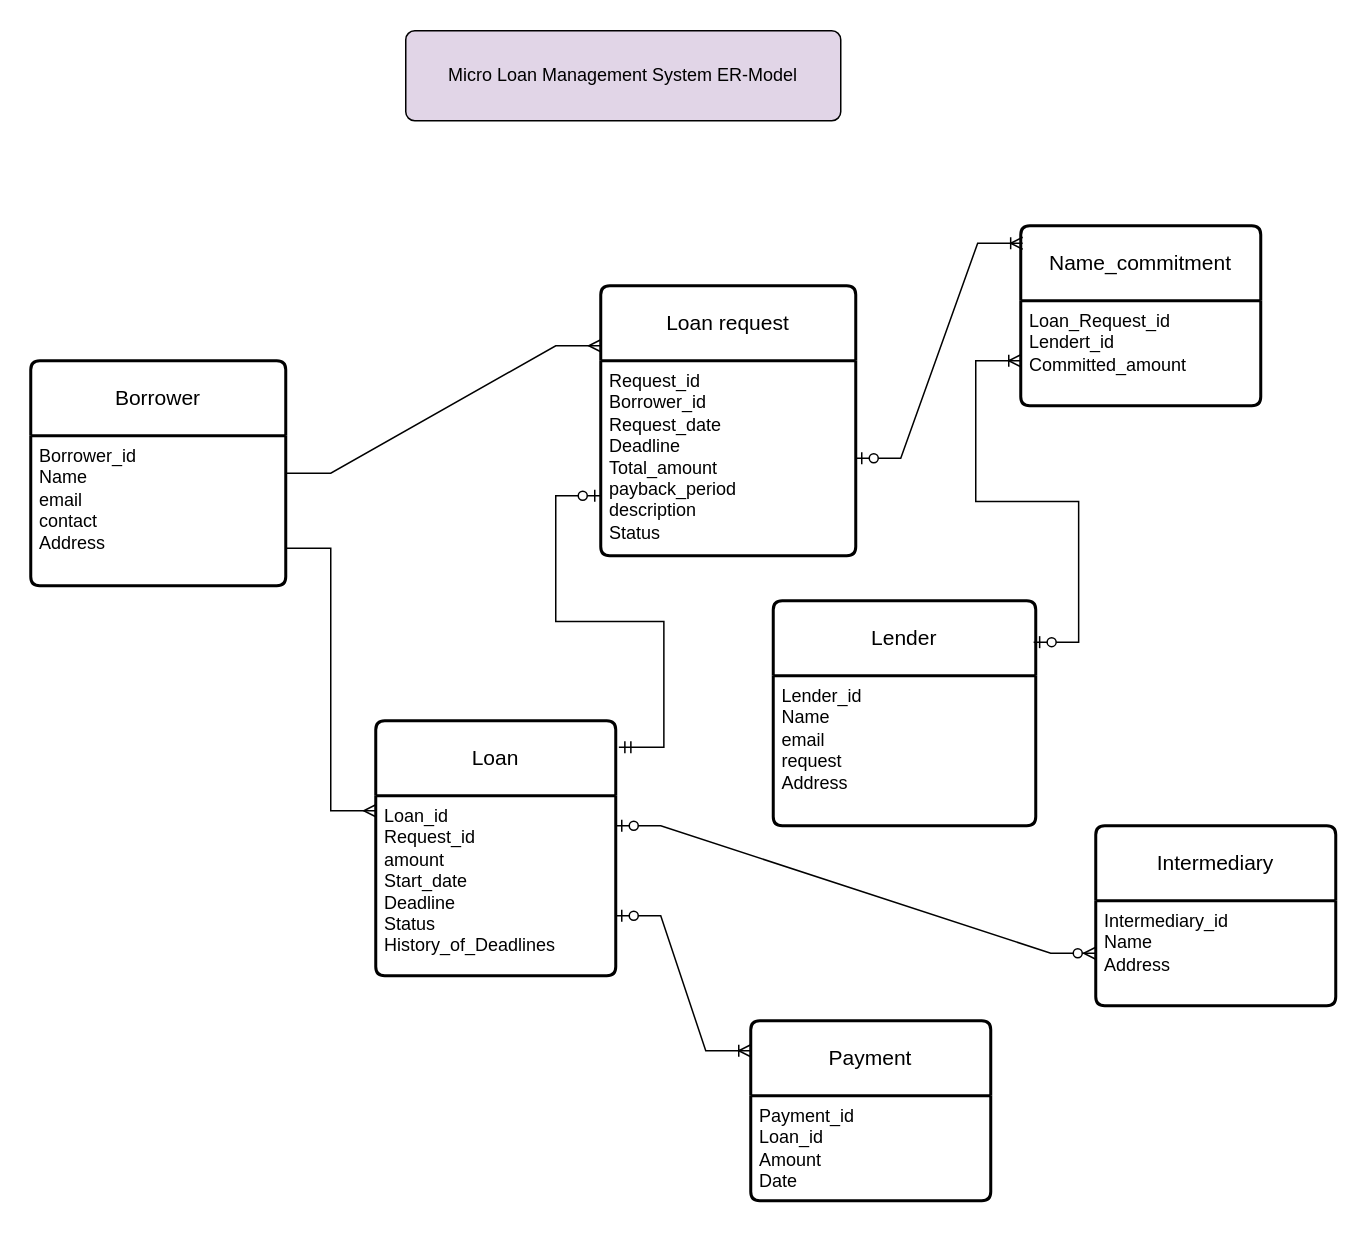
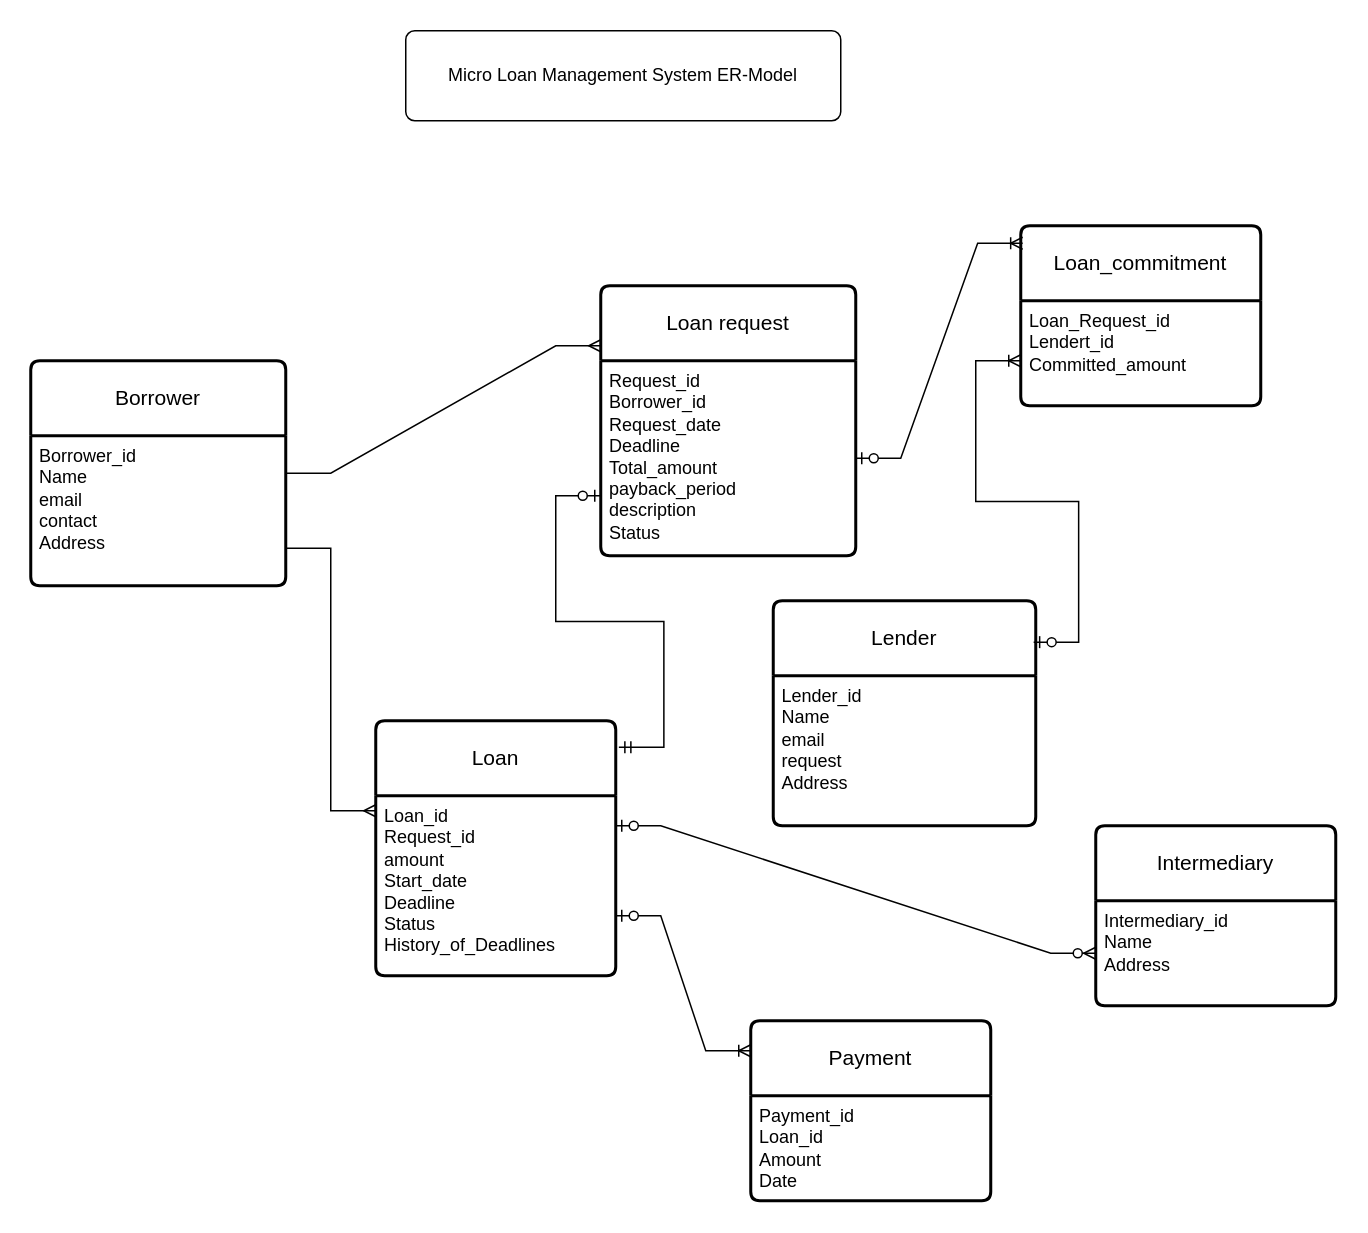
node "Micro Loan Management System ER-Model": fillcolor #e1d5e7 -> #ffffff
node "Name_commitment": label "Name_commitment" -> "Loan_commitment"
